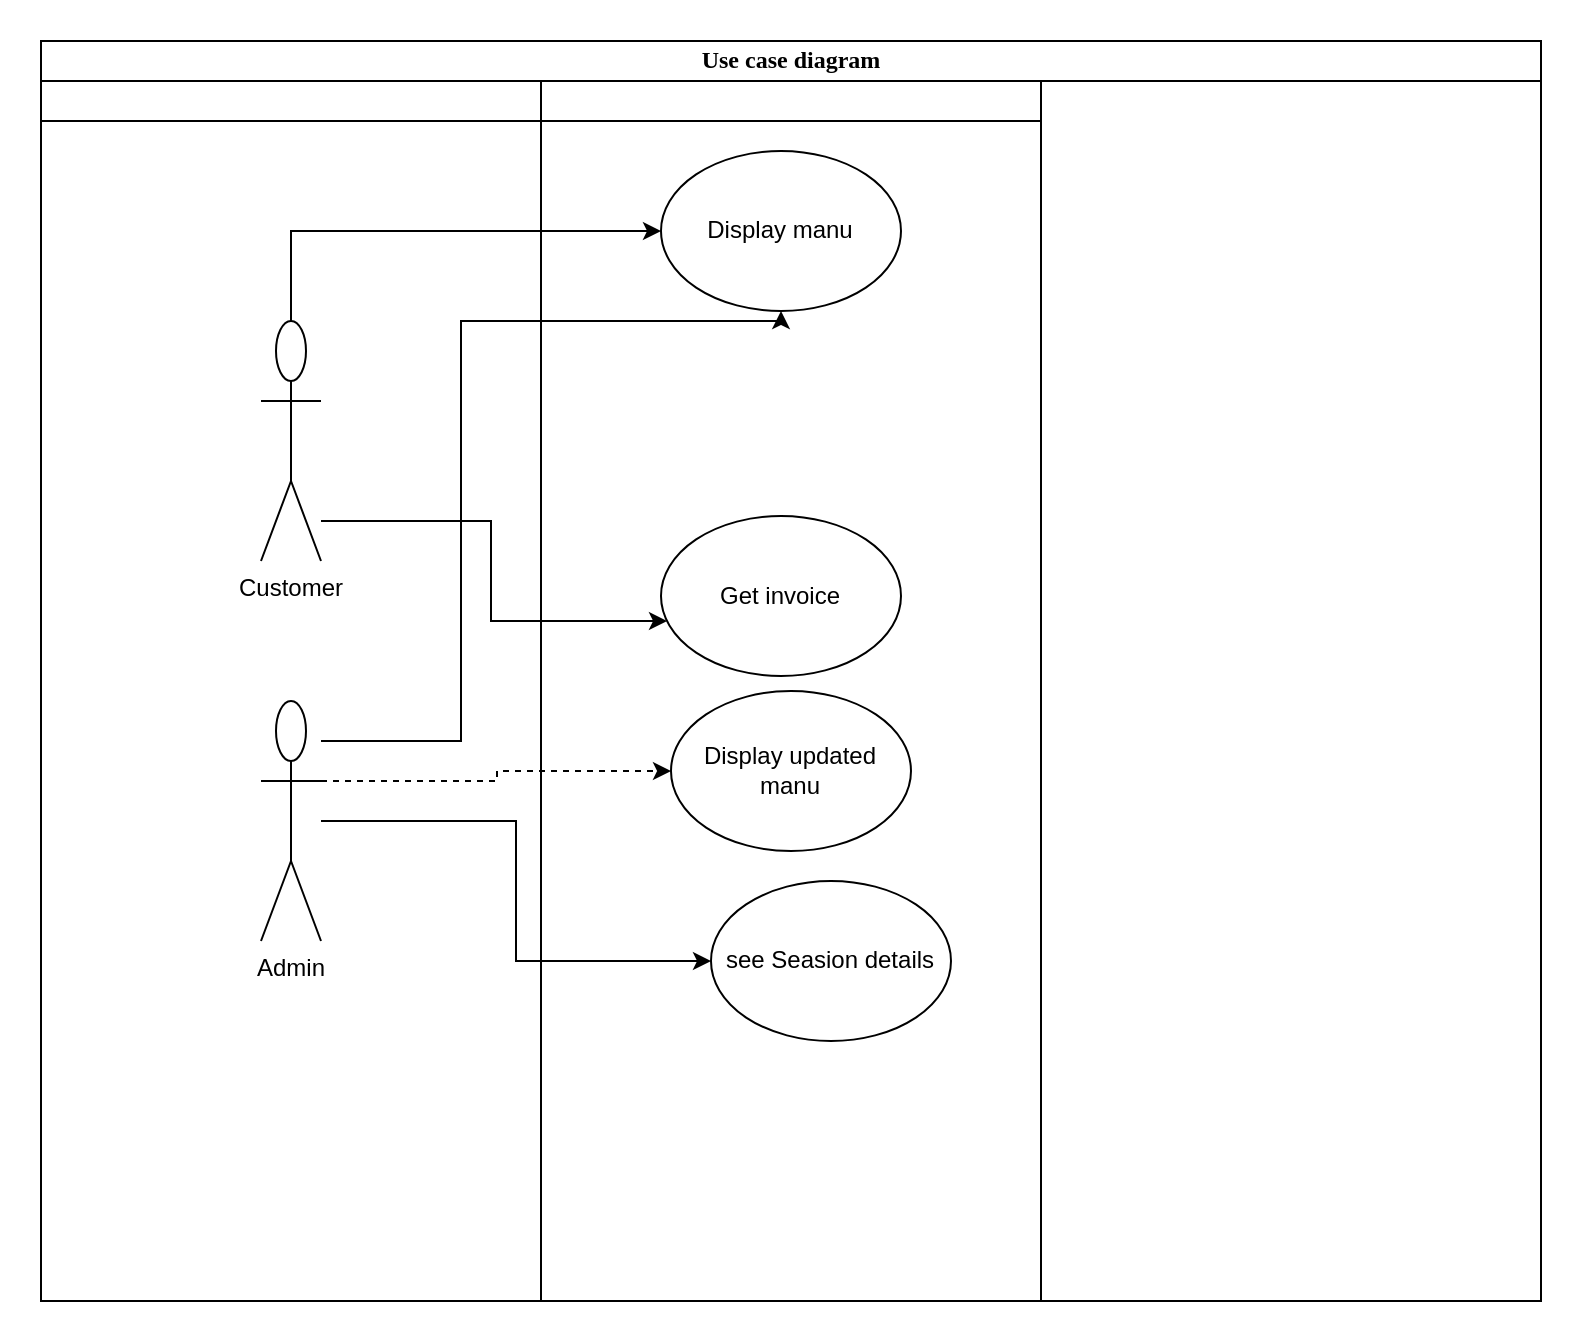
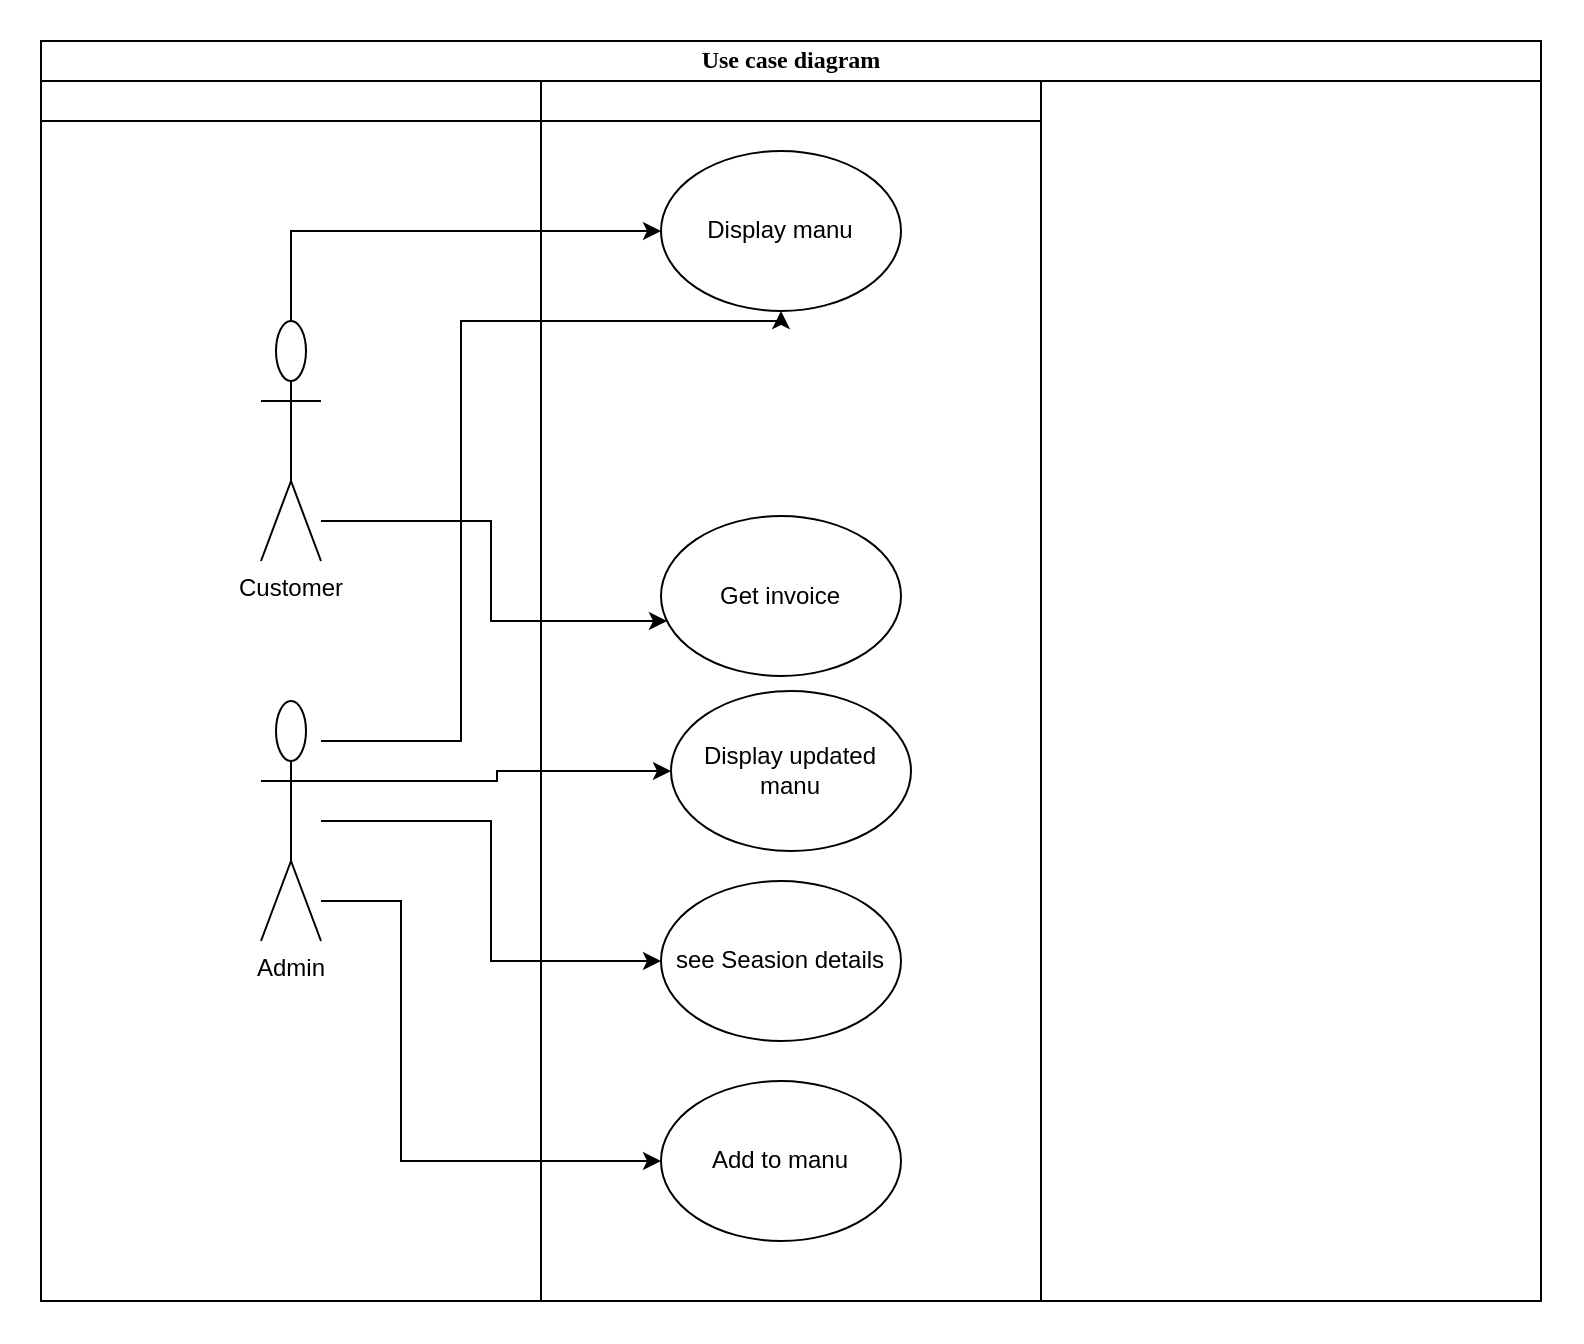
edge "Admin" -> "Display updated manu": style dashed -> solid
node "see Seasion details": moved (831, 961) -> (781, 961)
edge "Admin" -> "Add to manu": added
node "Add to manu": added
